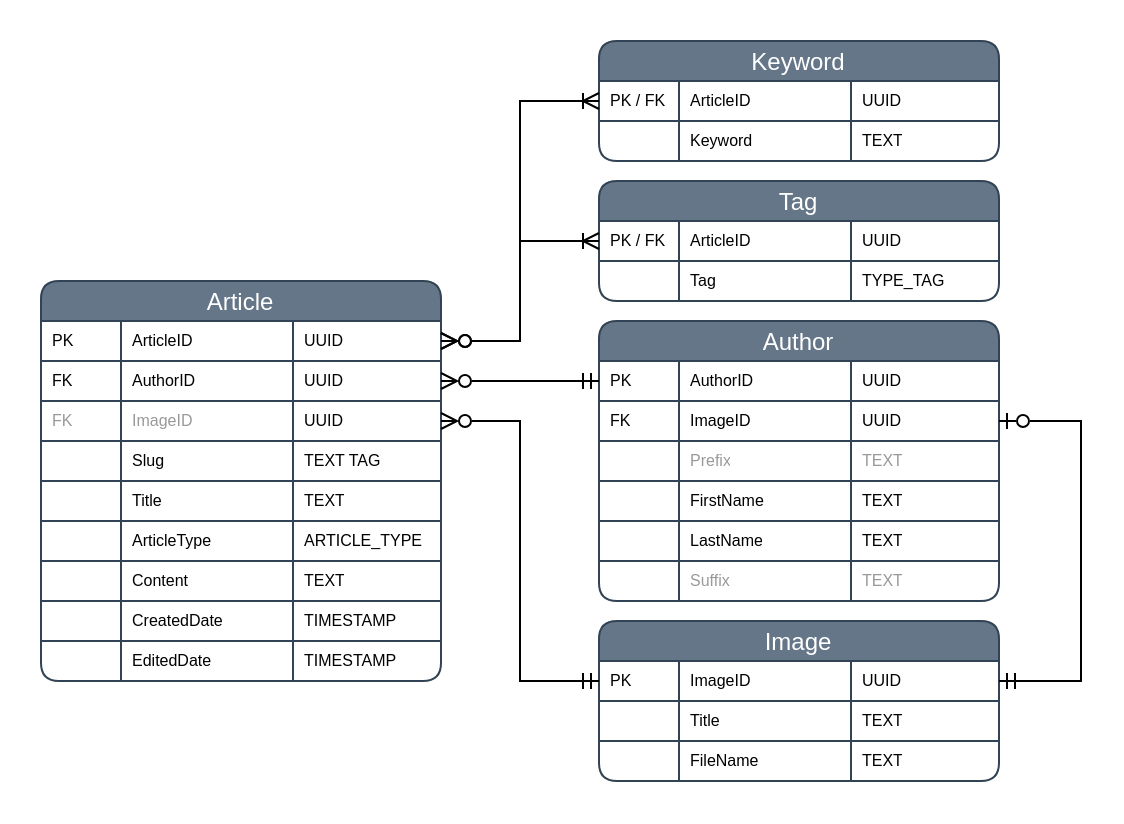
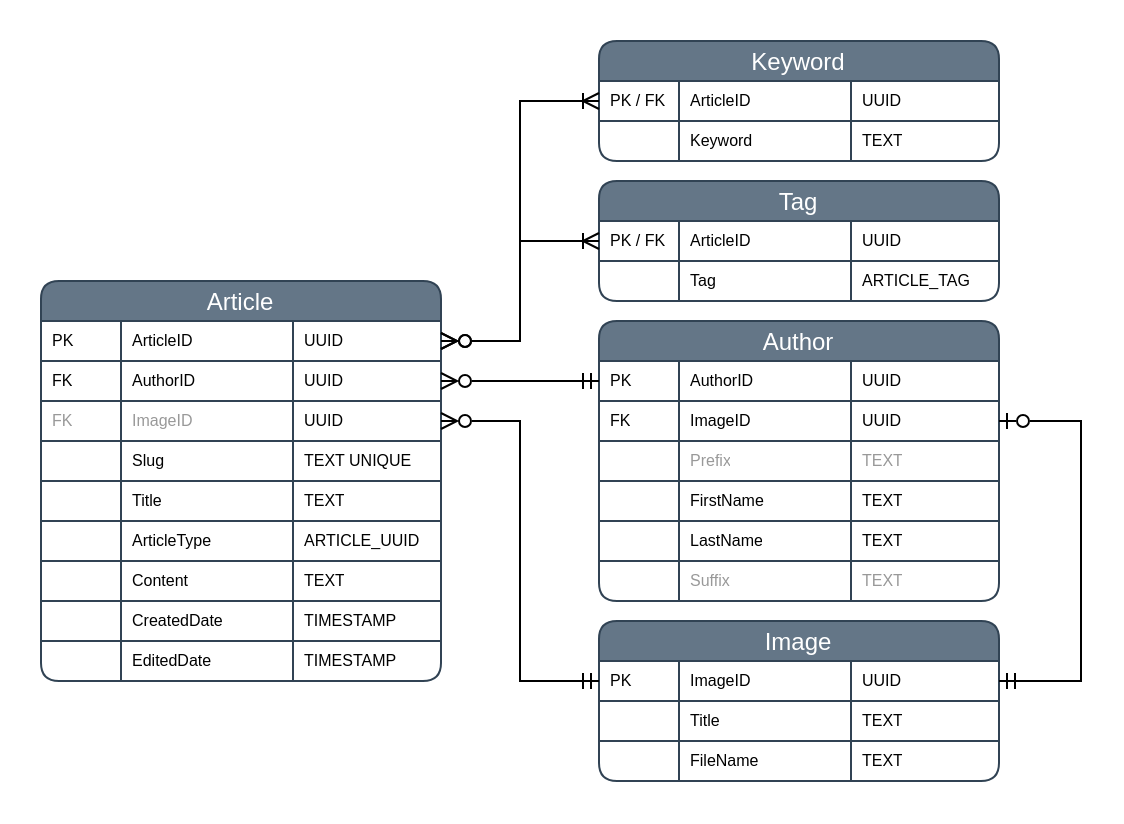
node "TYPE_TAG": label "TYPE_TAG" -> "ARTICLE_TAG"
node "TEXT TAG": label "TEXT TAG" -> "TEXT UNIQUE"
node "ARTICLE_TYPE": label "ARTICLE_TYPE" -> "ARTICLE_UUID"
